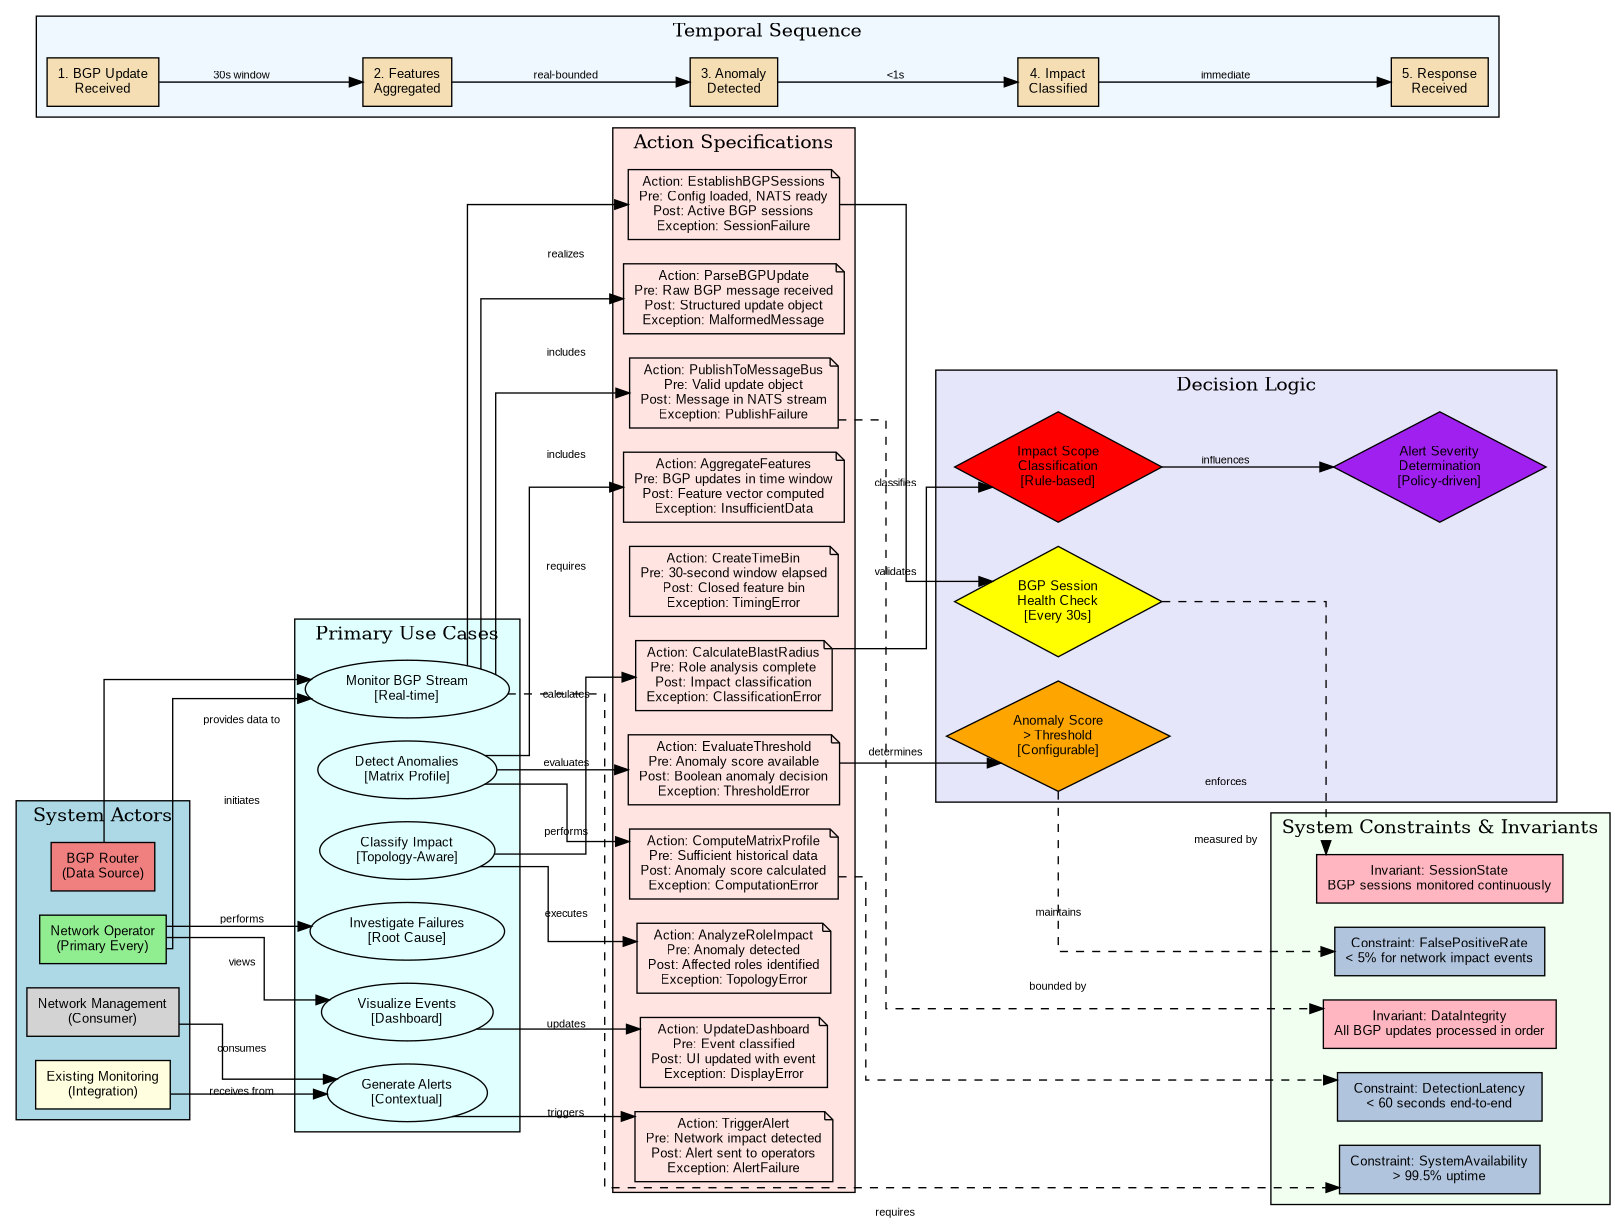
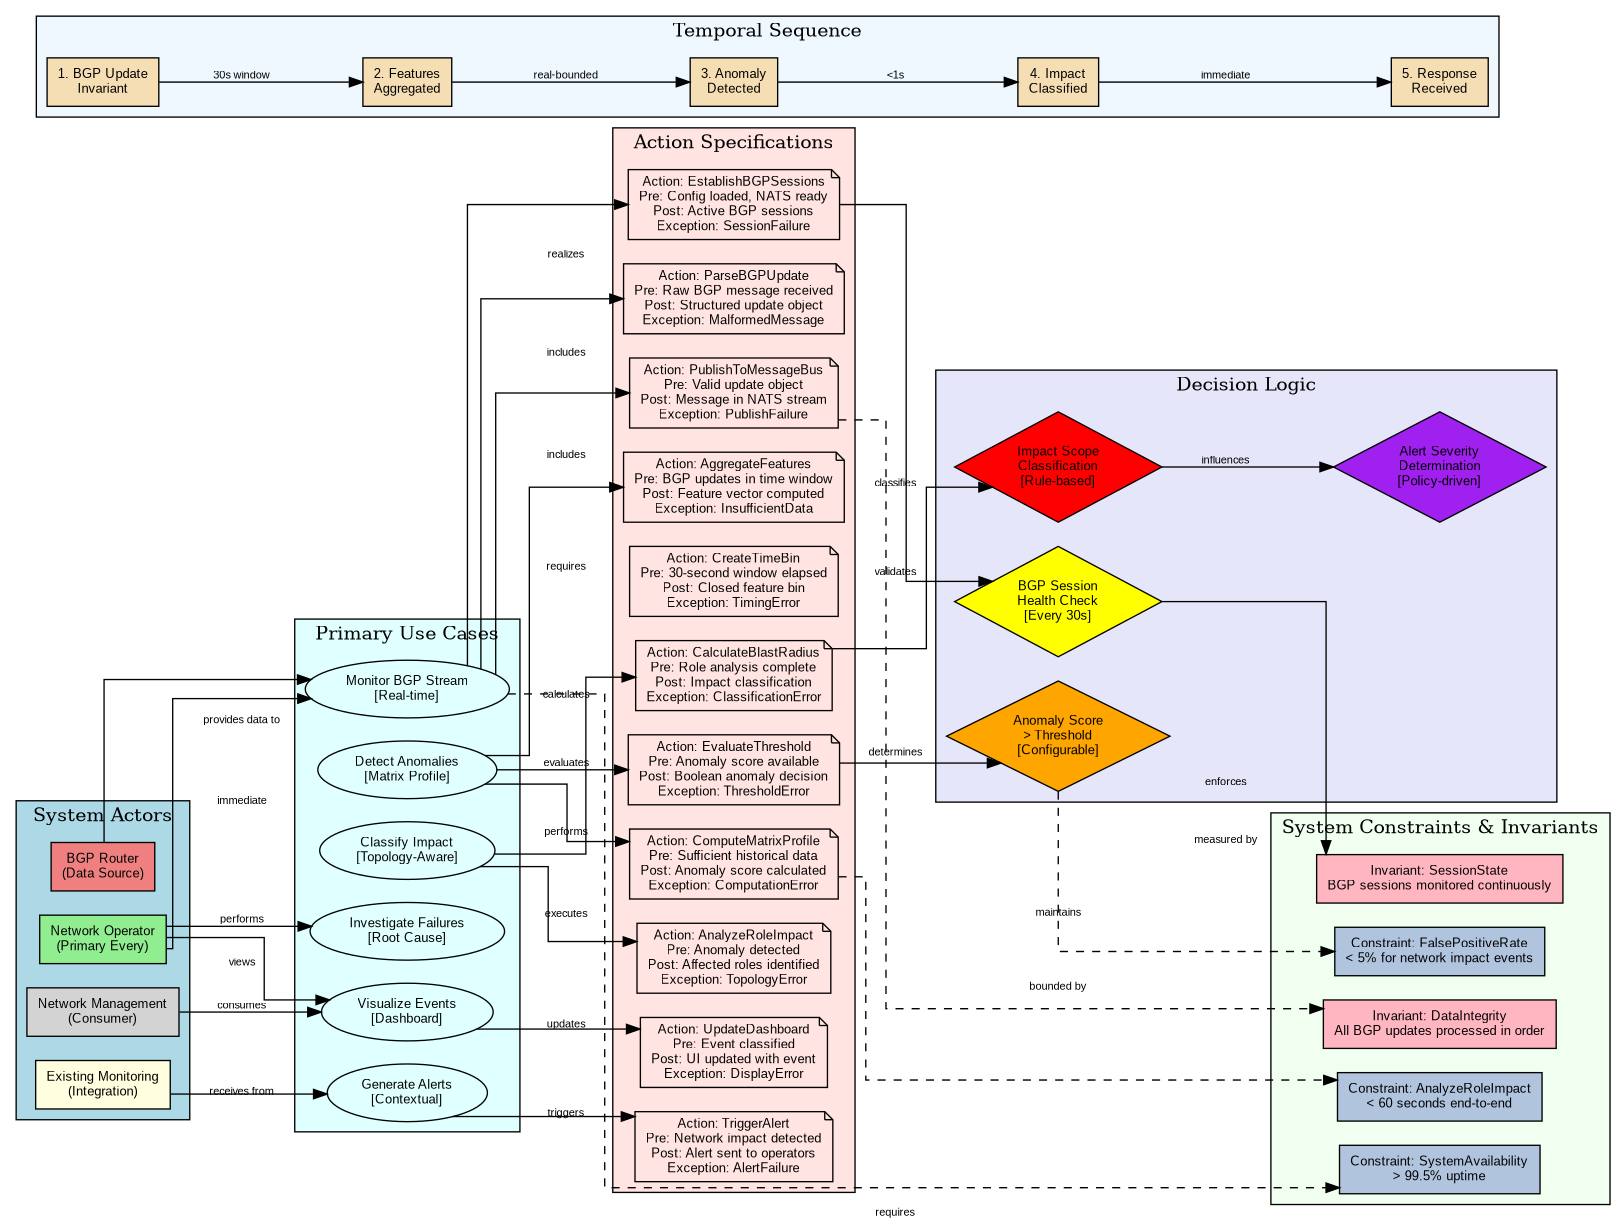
node "1. BGP Update Received": label "1. BGP Update Received" -> "1. BGP Update Invariant"
edge "BGP Session Health Check [Every 30s]" -> "Invariant: SessionState BGP sessions monitored continuously": style dashed -> solid
edge "Network Operator (Primary Every)" -> "Monitor BGP Stream [Real-time]": label "initiates" -> "immediate"
edge "Network Management (Consumer)" -> "Generate Alerts [Contextual]": now "Network Management (Consumer)" -> "Visualize Events [Dashboard]"
node "Constraint: DetectionLatency < 60 seconds end-to-end": label "Constraint: DetectionLatency < 60 seconds end-to-end" -> "Constraint: AnalyzeRoleImpact < 60 seconds end-to-end"
